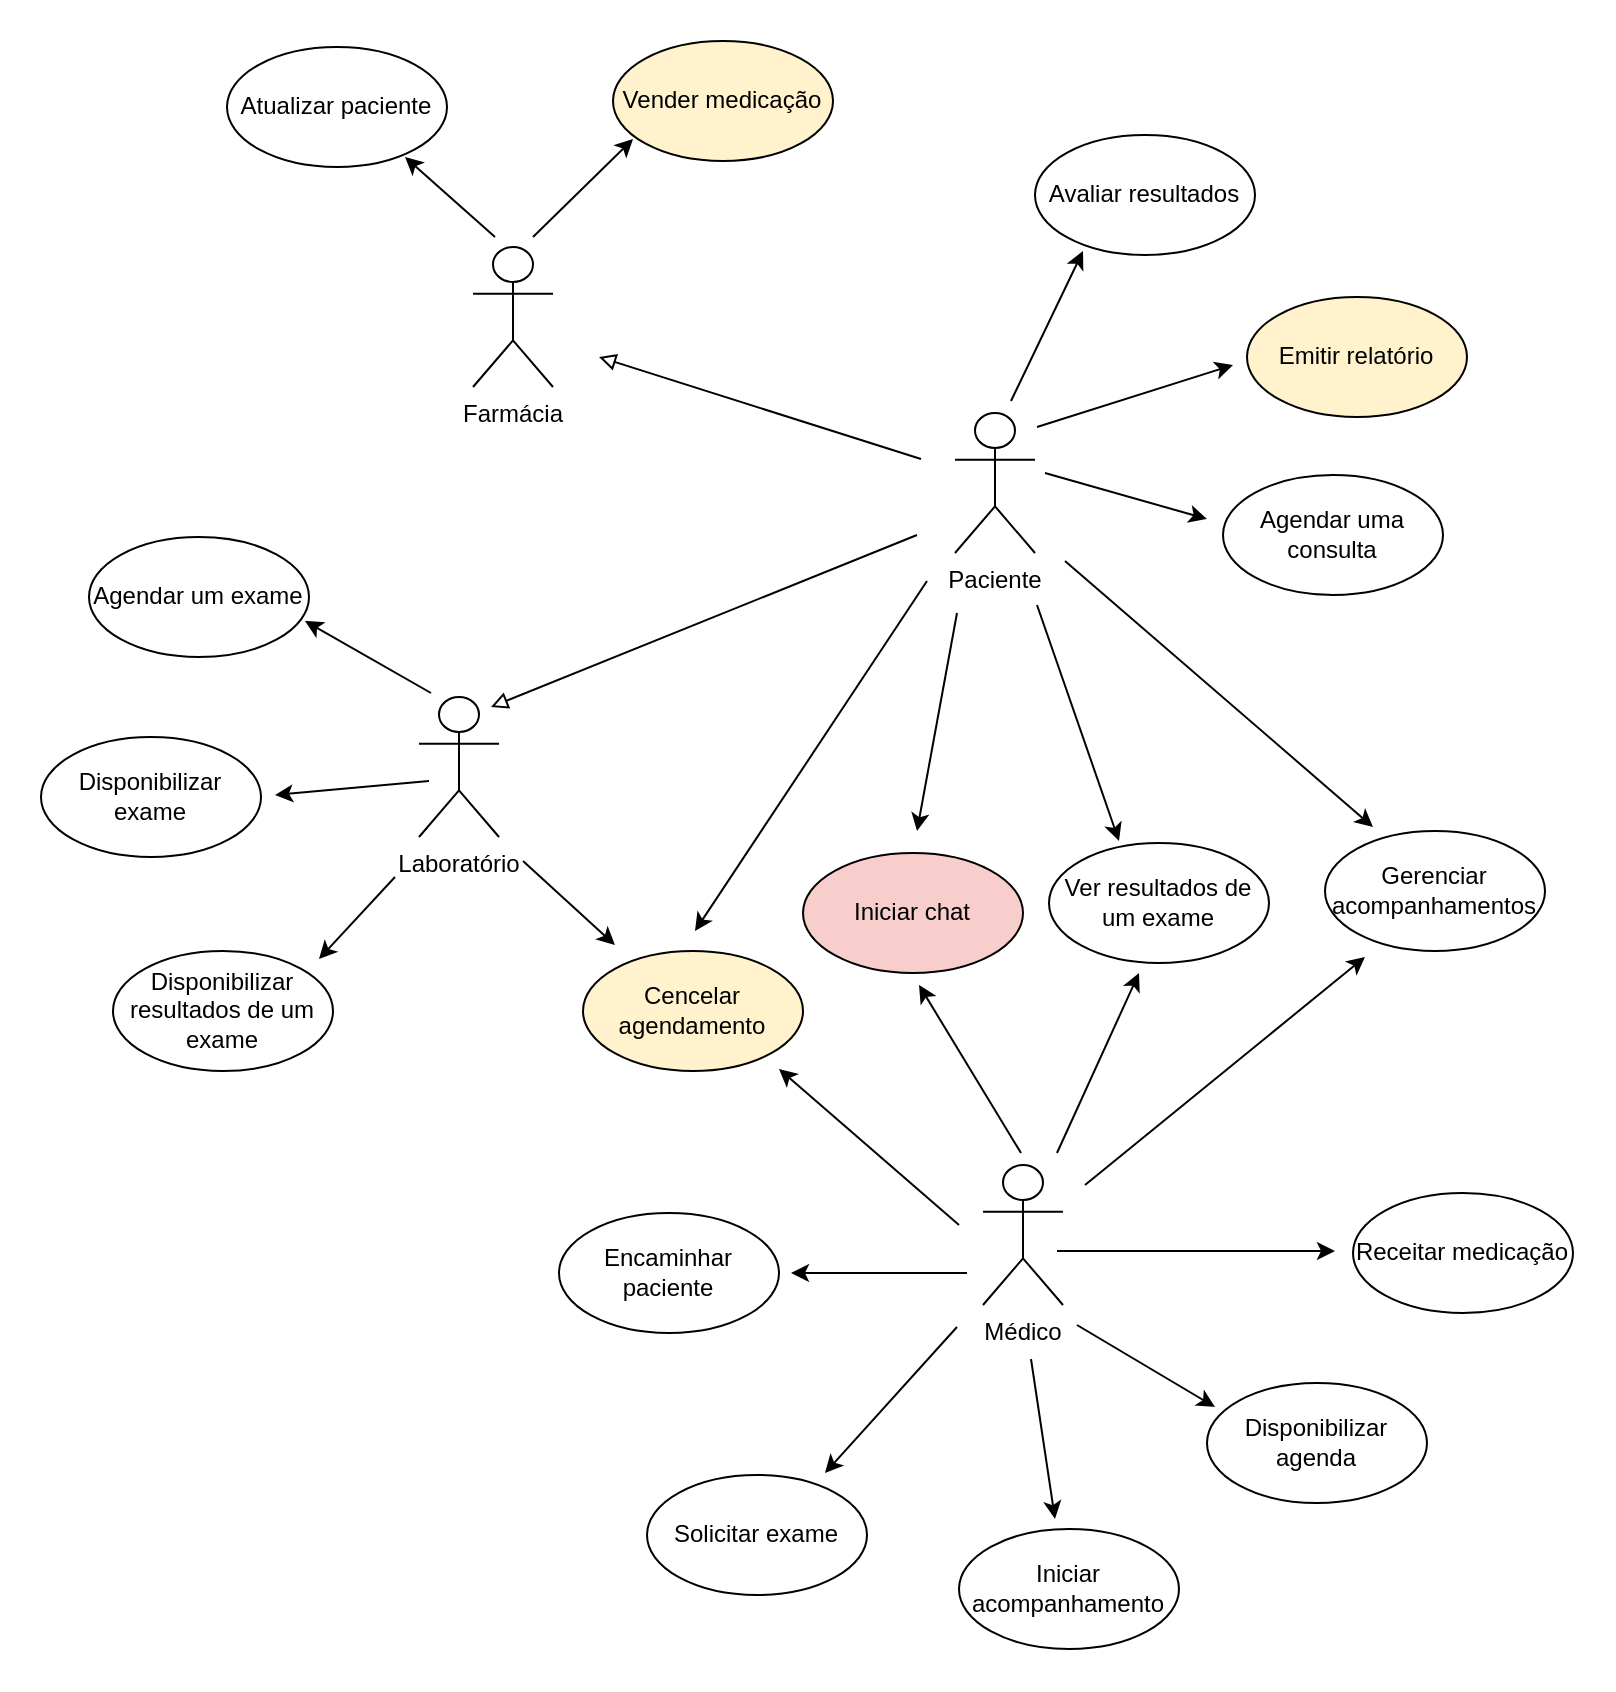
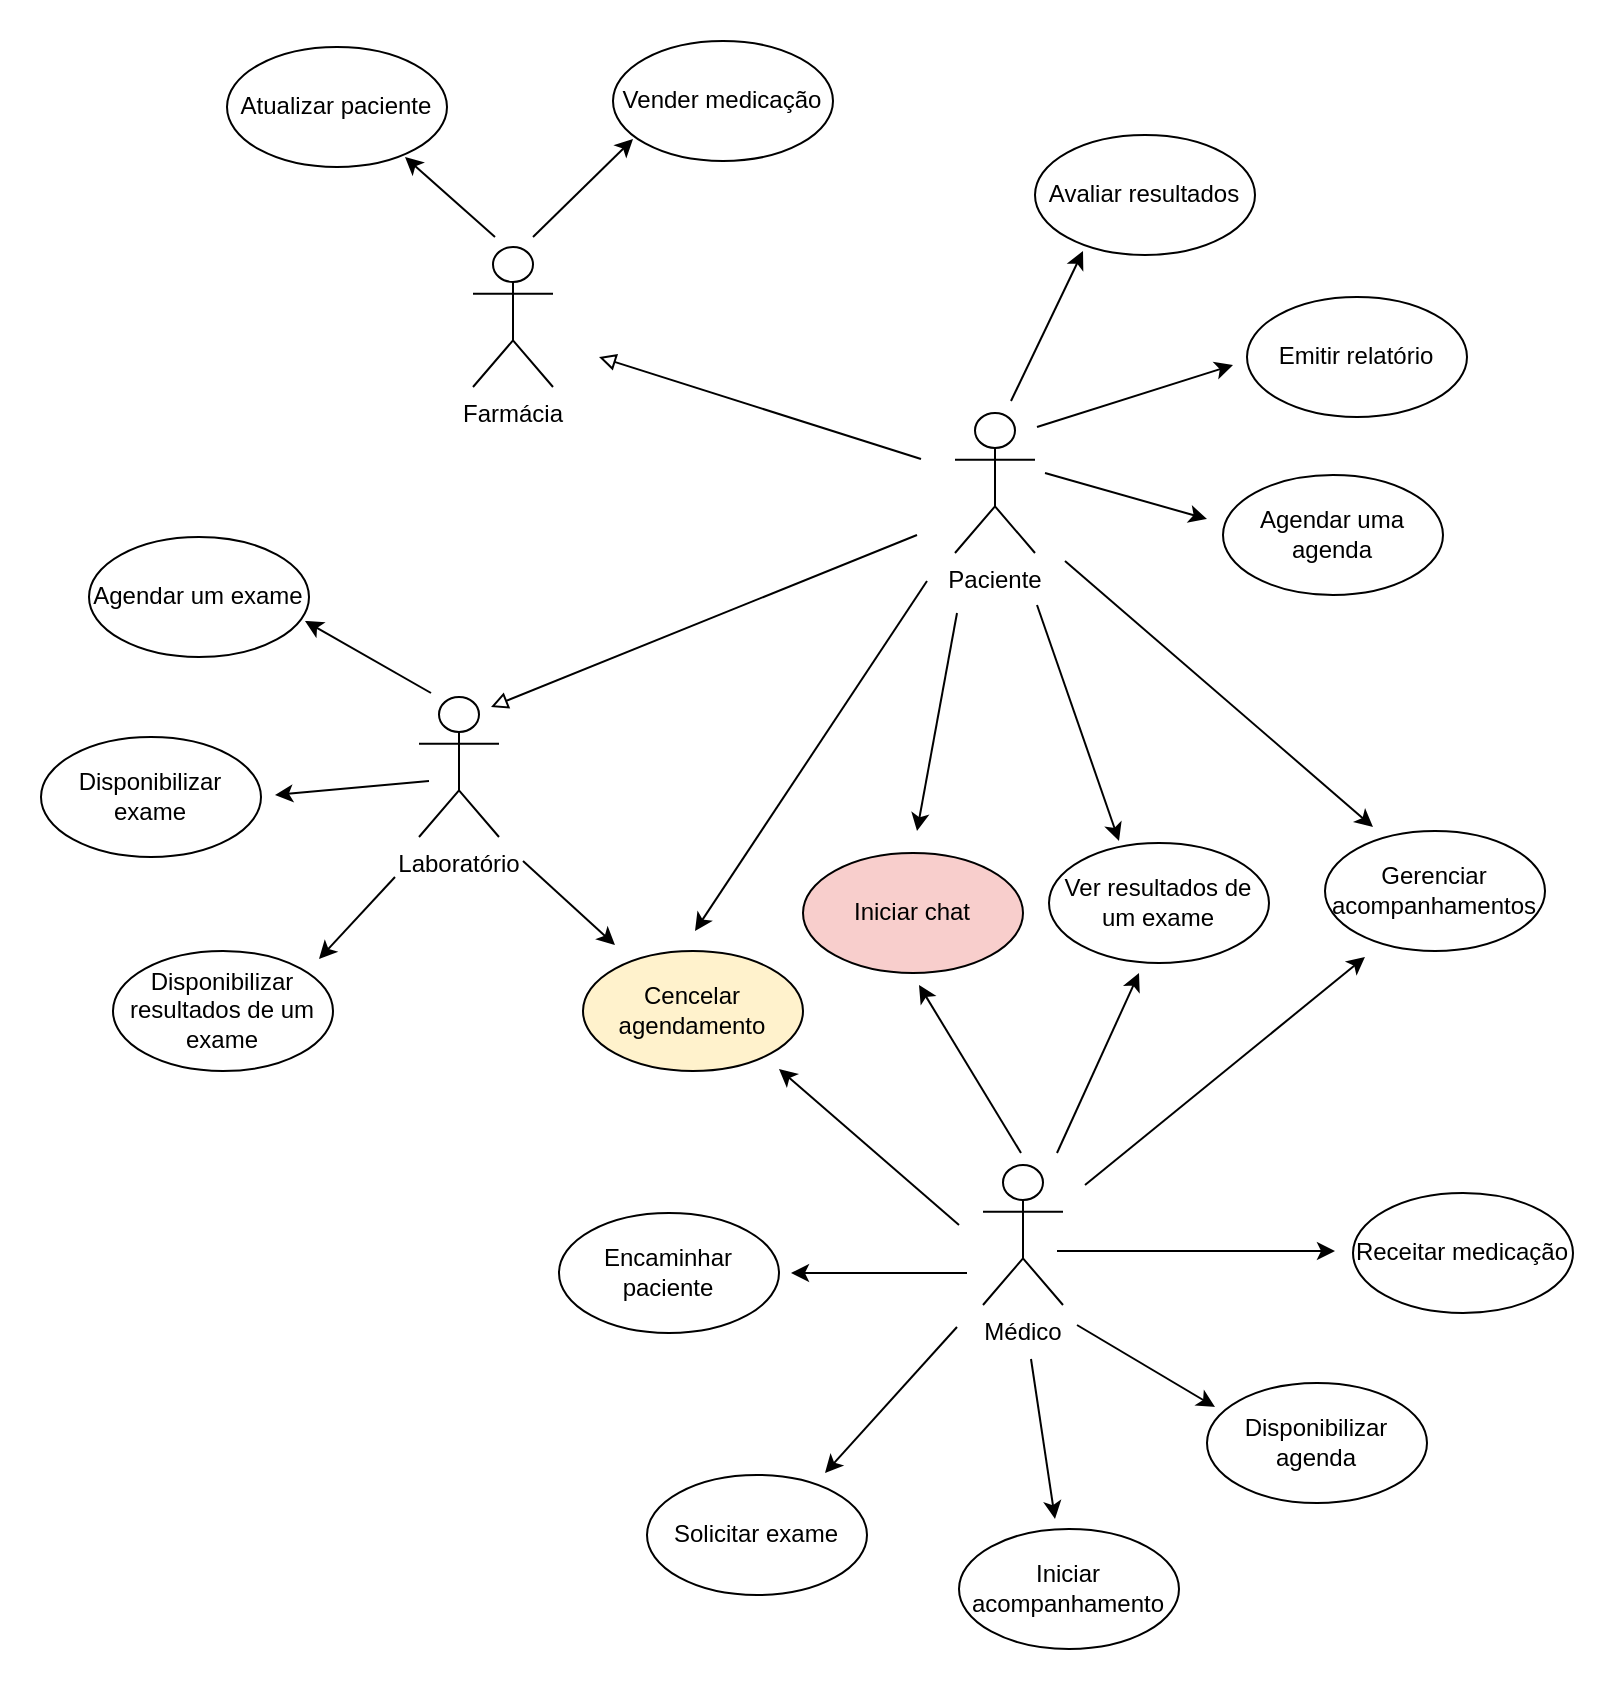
node "Vender medicação": fillcolor #fff2cc -> #ffffff
node "Emitir relatório": fillcolor #fff2cc -> #ffffff
node "Agendar uma consulta": label "Agendar uma consulta" -> "Agendar uma agenda"
